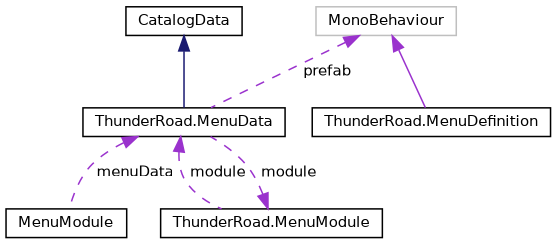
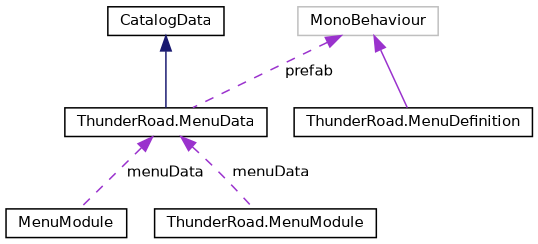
edge "ThunderRoad.MenuData" -> "ThunderRoad.MenuModule": removed, label "module"
edge "ThunderRoad.MenuModule" -> "ThunderRoad.MenuData": label " module" -> " menuData"
